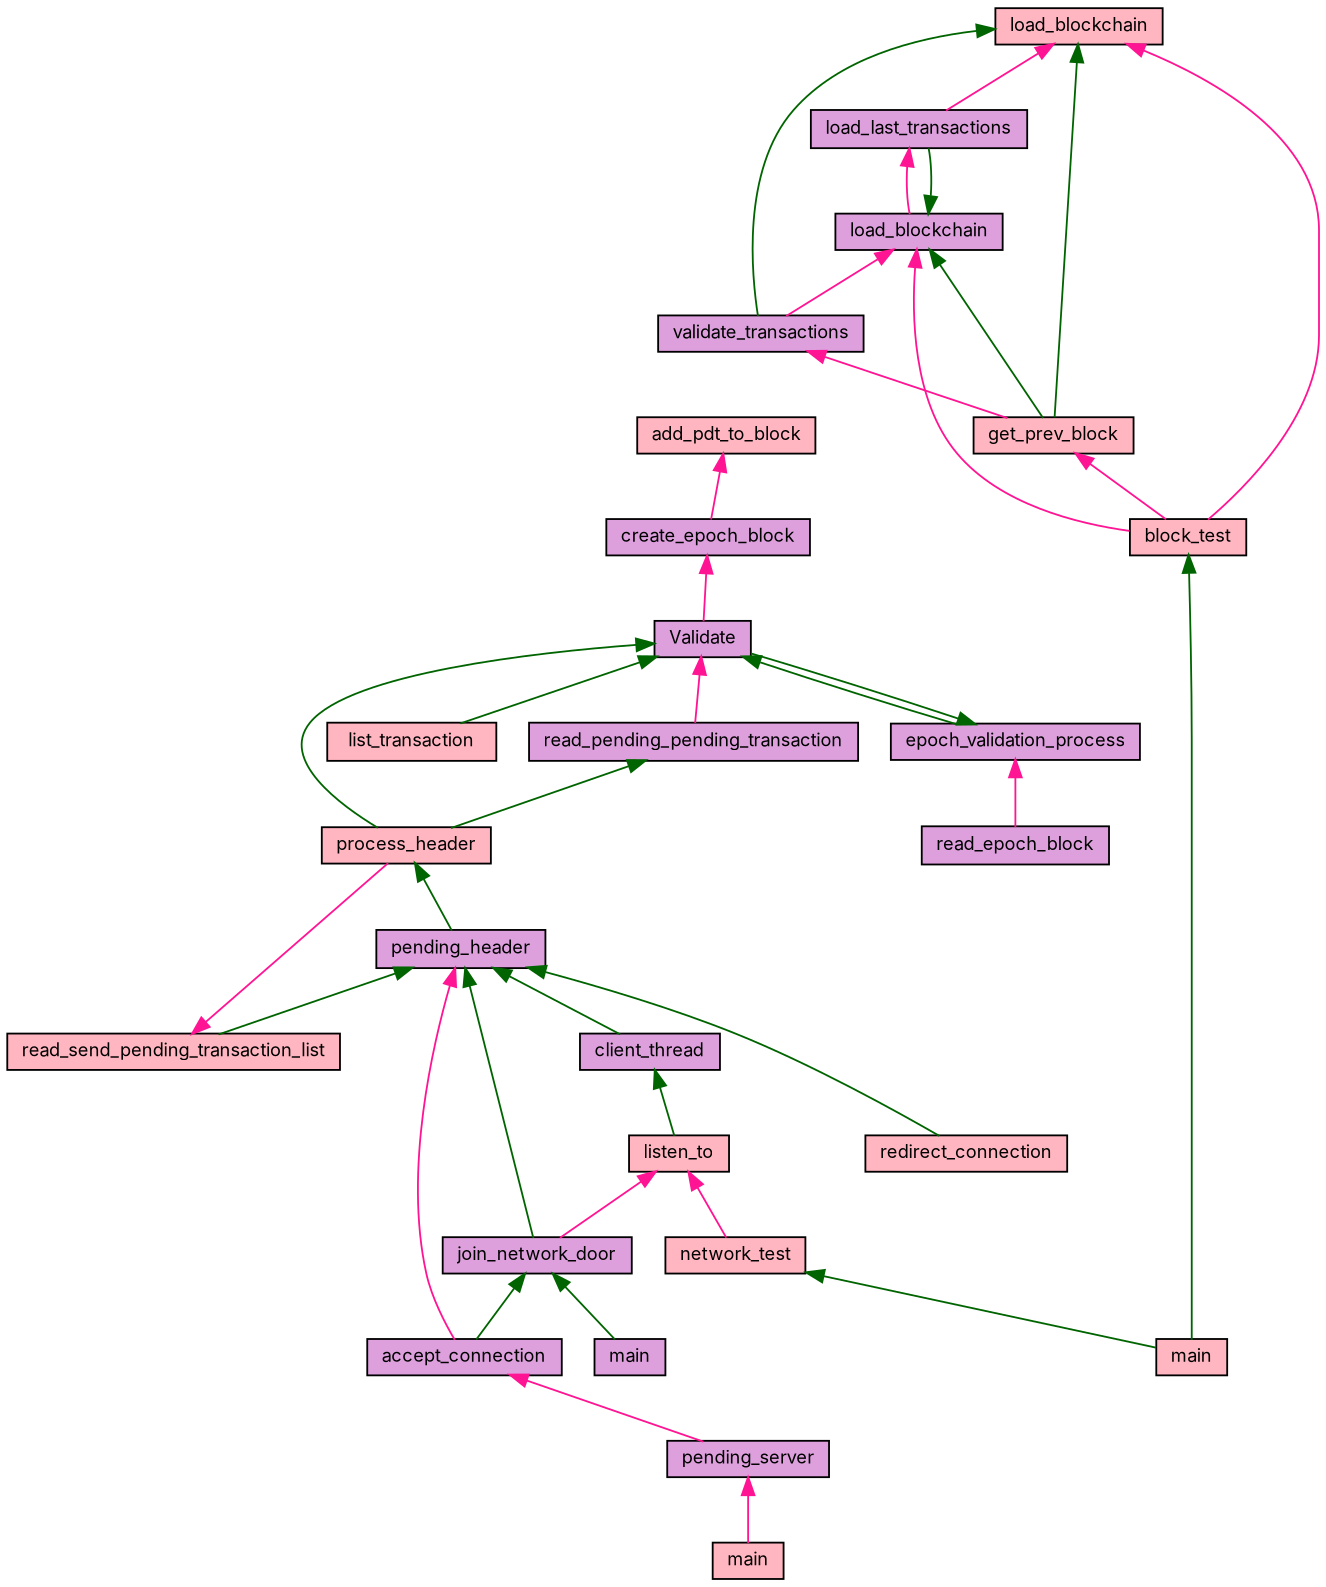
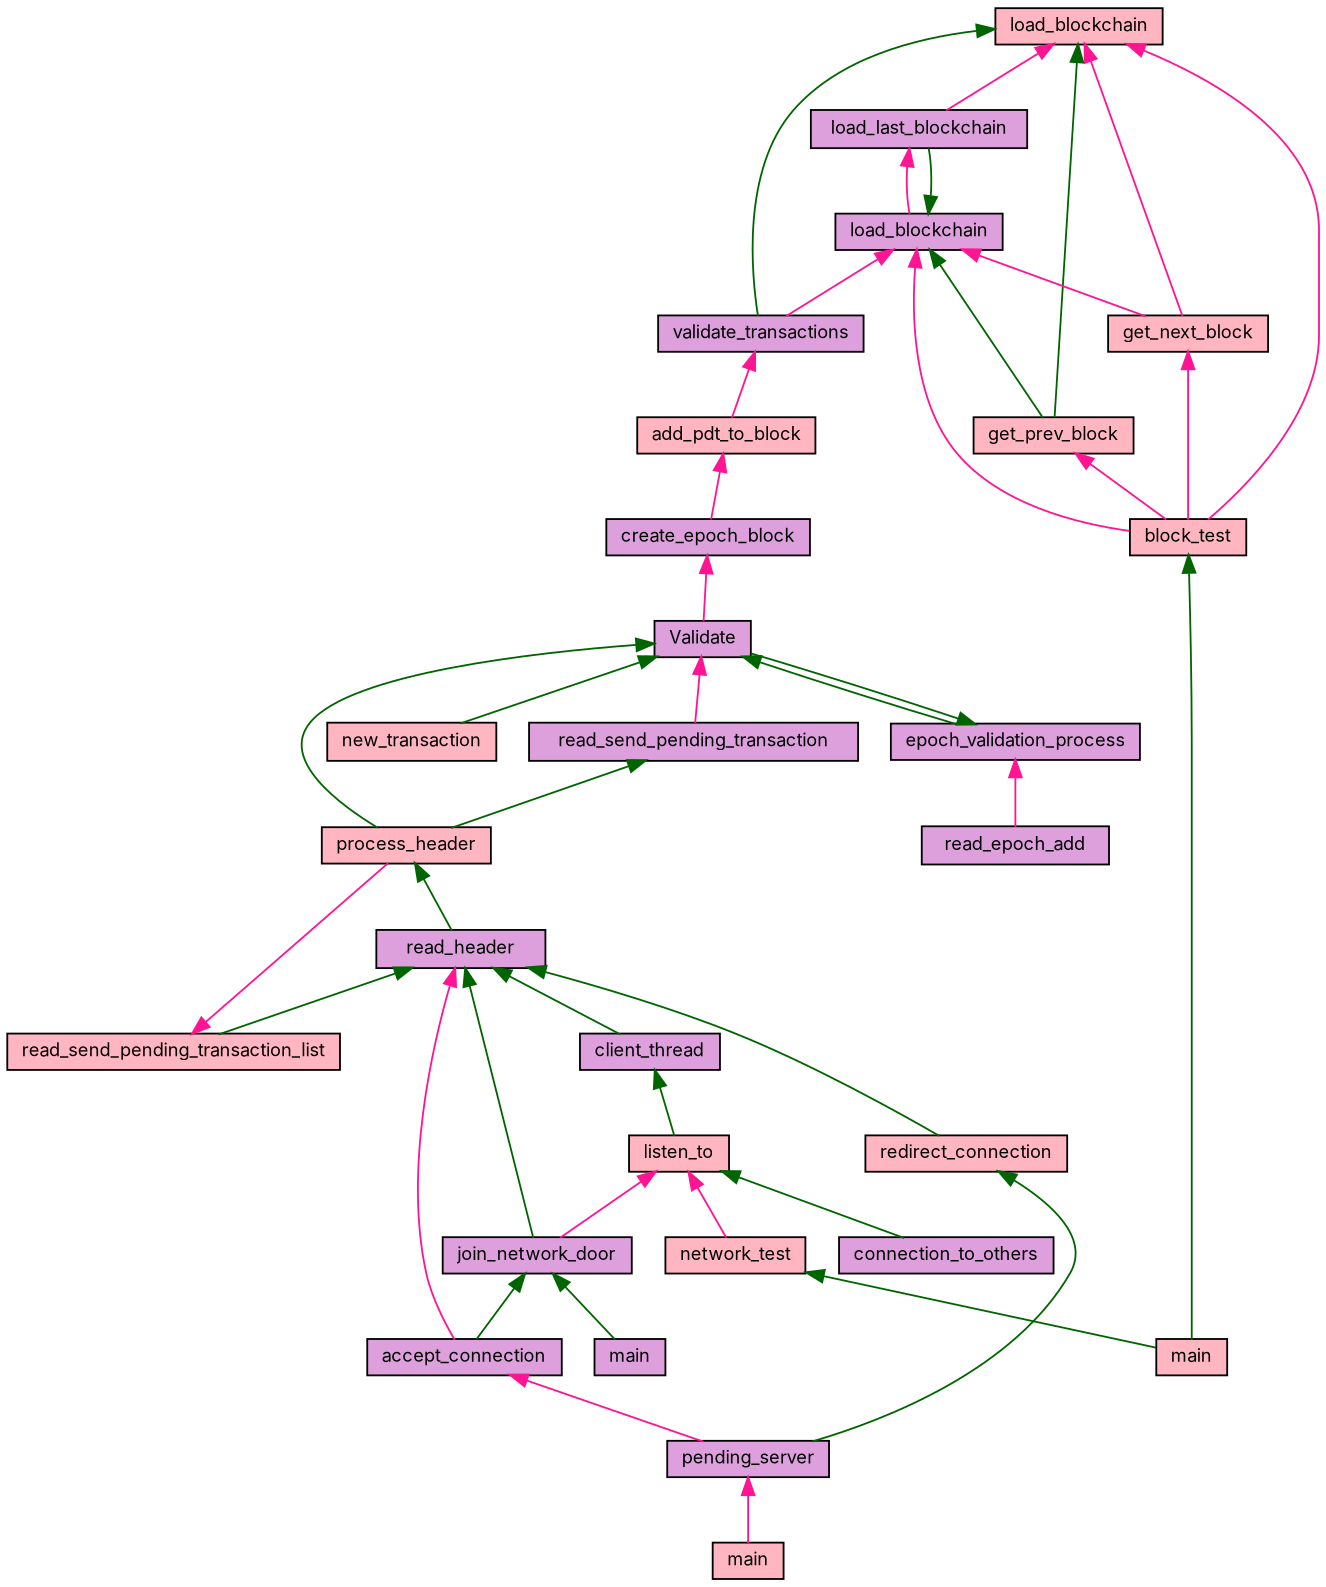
node "load_last_transactions": label "load_last_transactions" -> "load_last_blockchain"
node "get_next_block": added
edge "get_prev_block" -> "validate_transactions": now "add_pdt_to_block" -> "validate_transactions"
node "list_transaction": label "list_transaction" -> "new_transaction"
node "read_pending_pending_transaction": label "read_pending_pending_transaction" -> "read_send_pending_transaction"
node "read_epoch_block": label "read_epoch_block" -> "read_epoch_add"
node "pending_header": label "pending_header" -> "read_header"
node "connection_to_others": added
edge "pending_server" -> "redirect_connection": added
